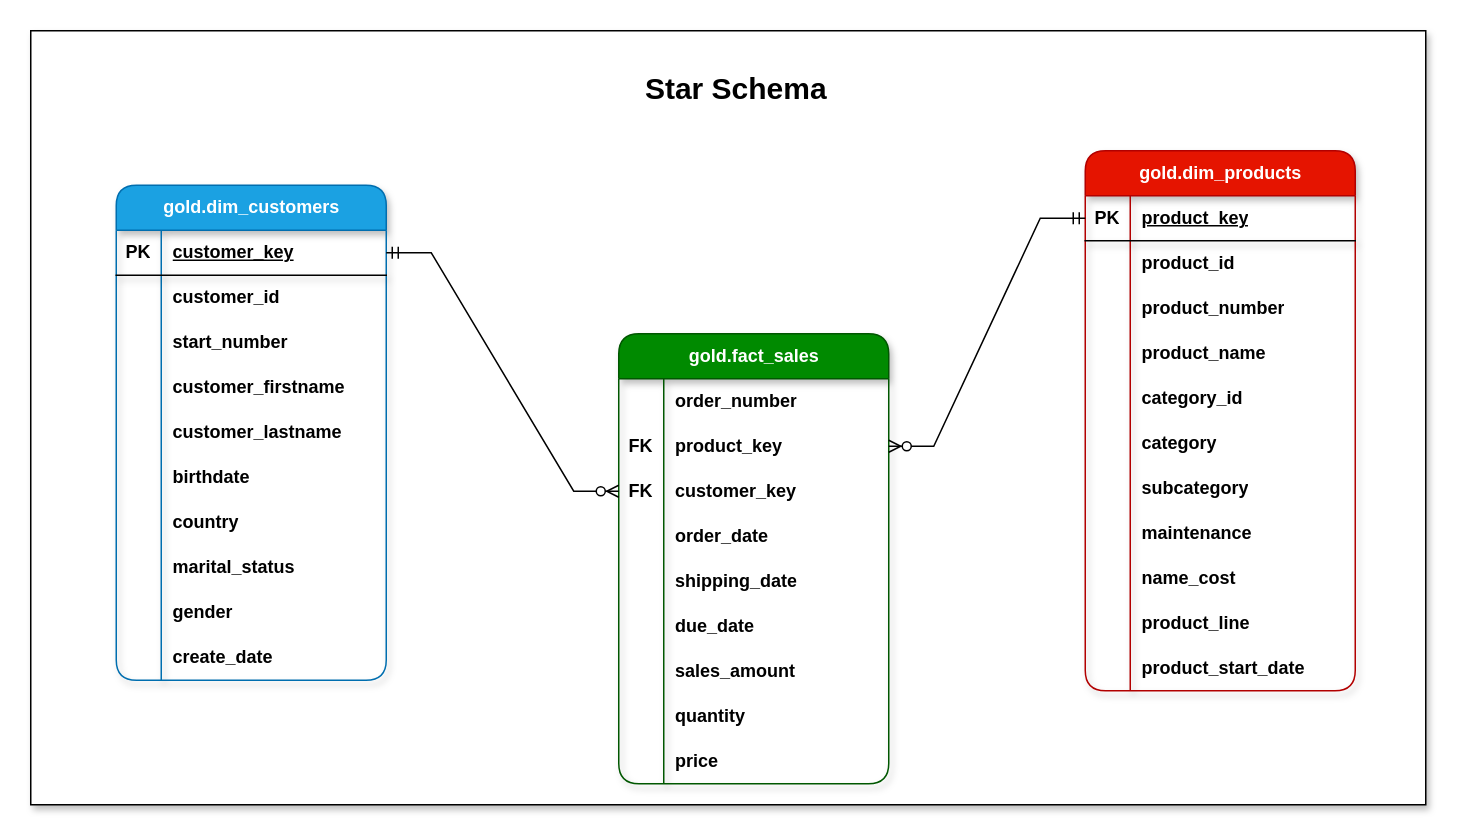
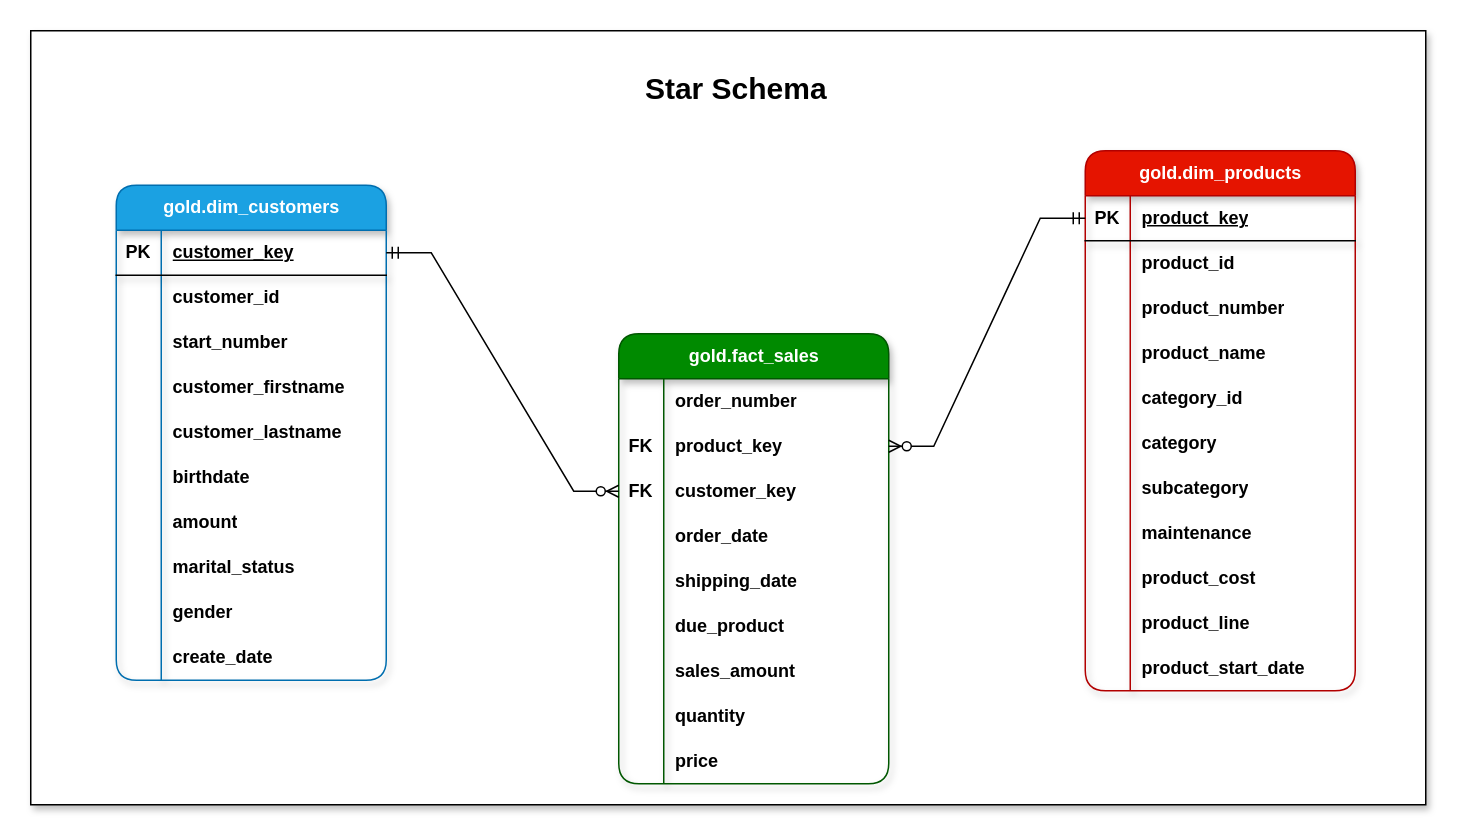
node "country": label "country" -> "amount"
node "name_cost": label "name_cost" -> "product_cost"
node "due_date": label "due_date" -> "due_product"
